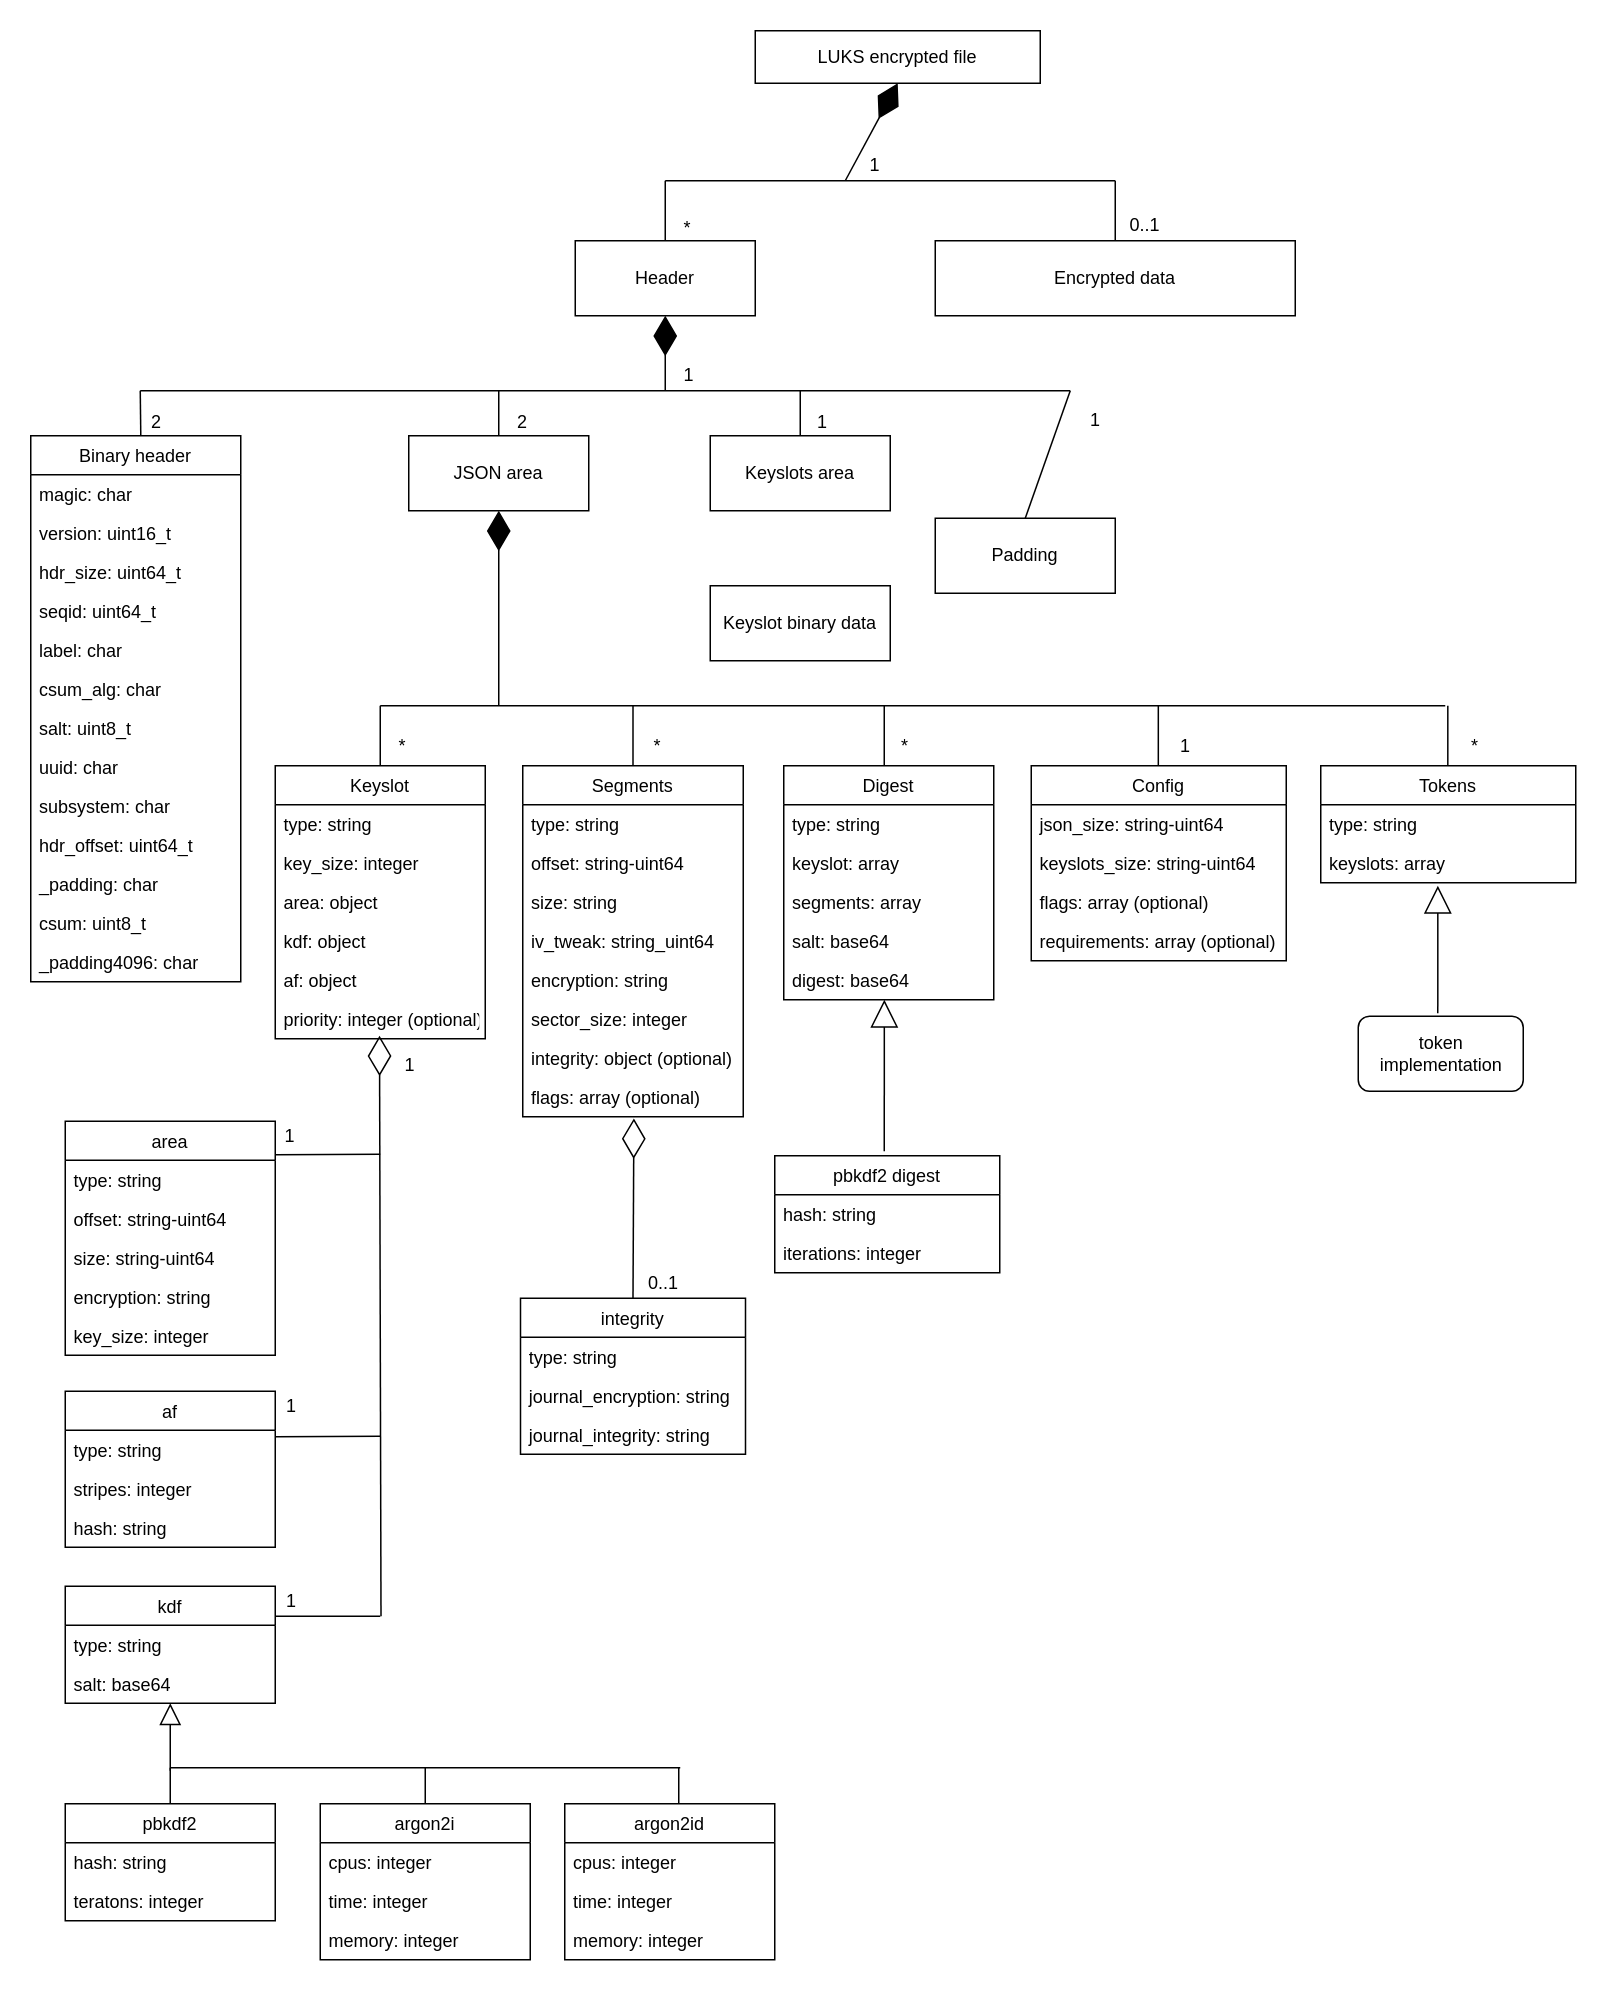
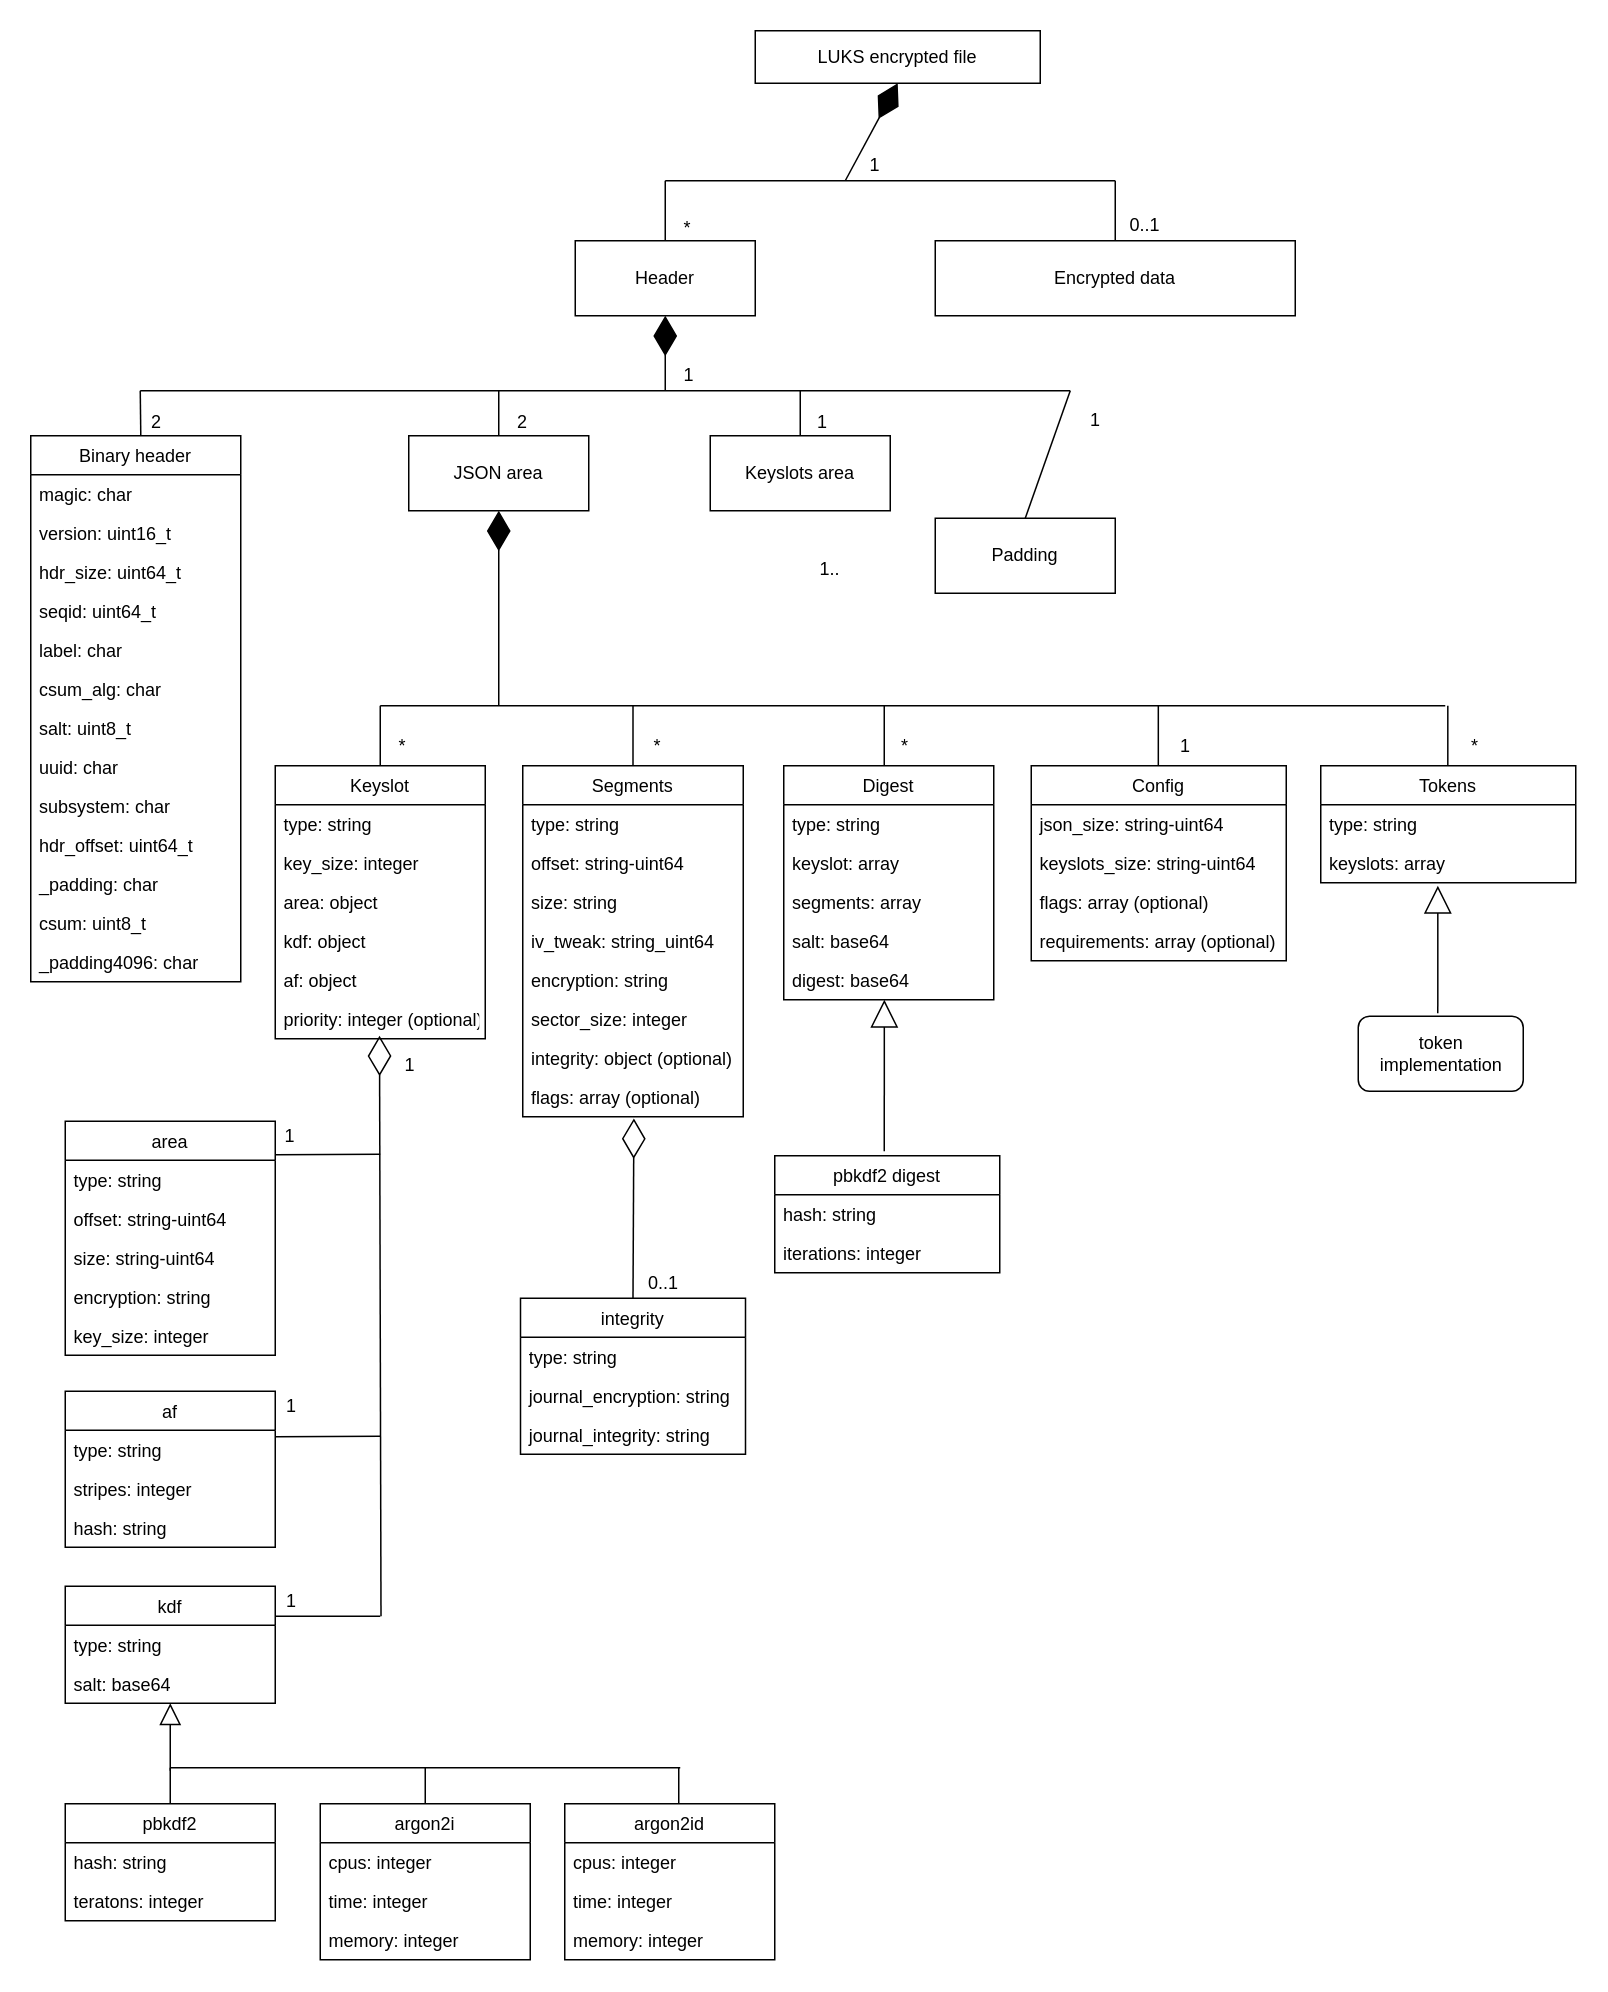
node "1..": added
node "Keyslot binary data": removed
